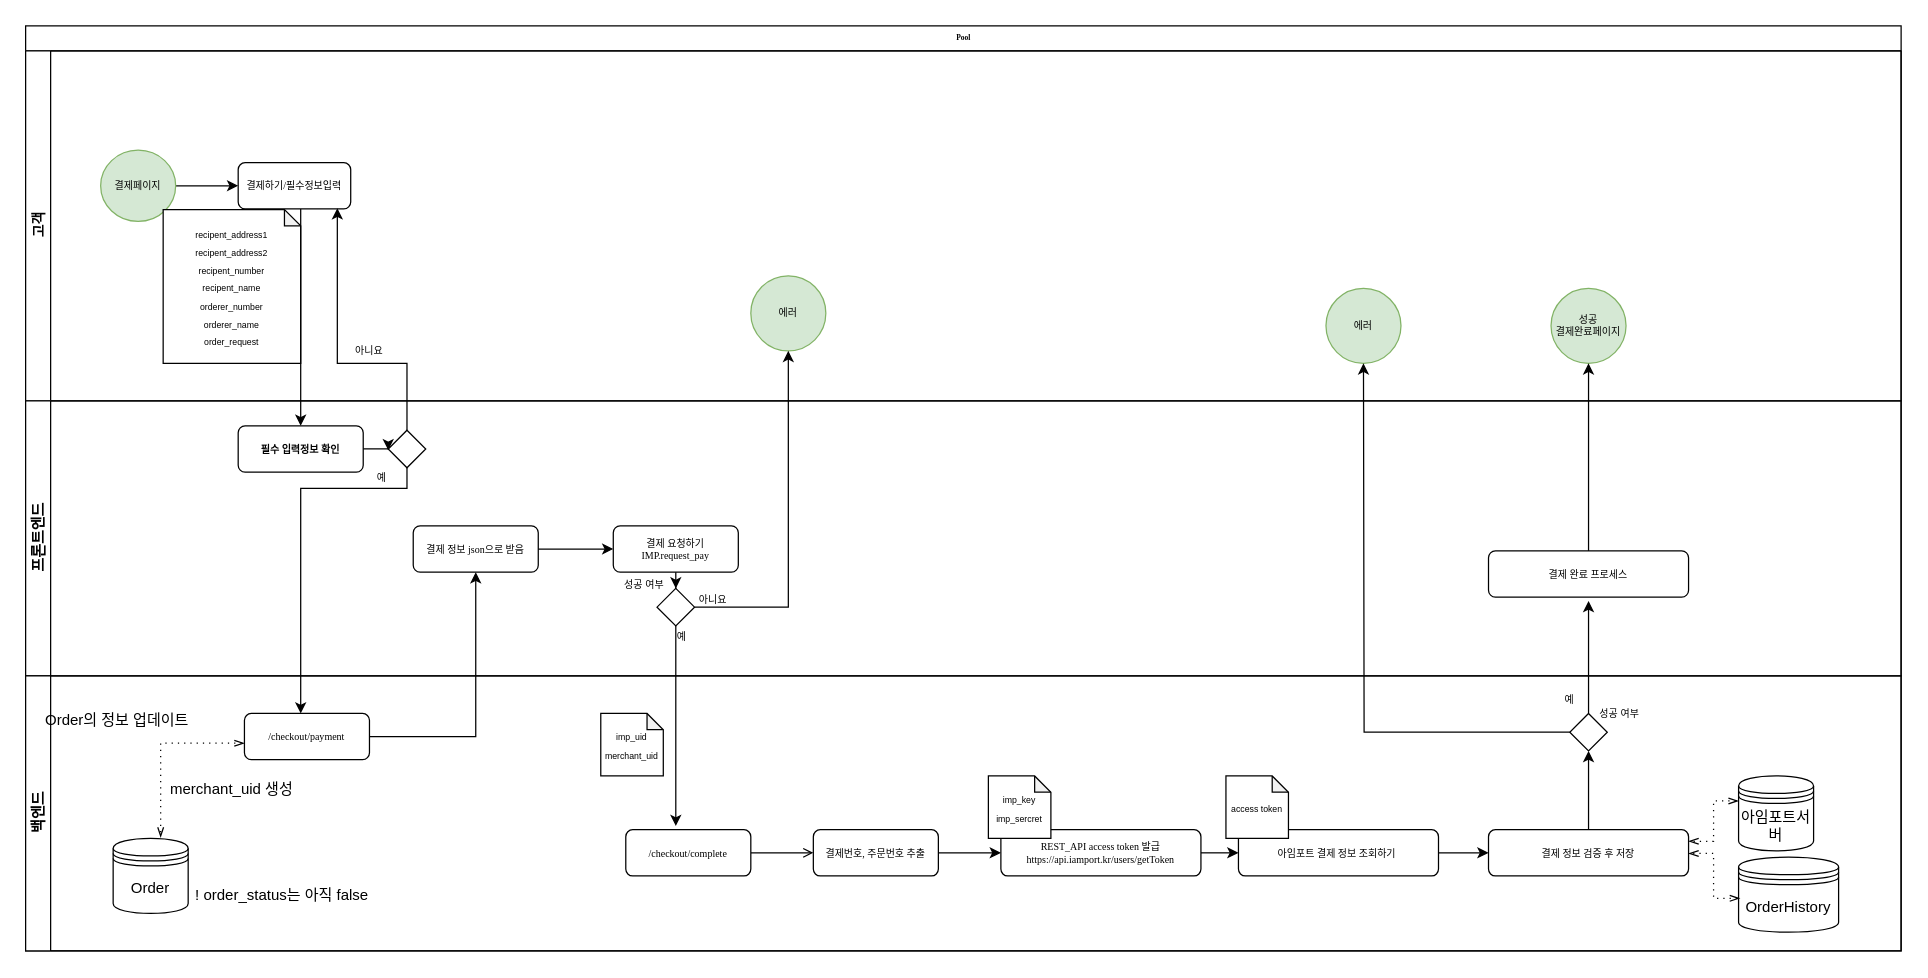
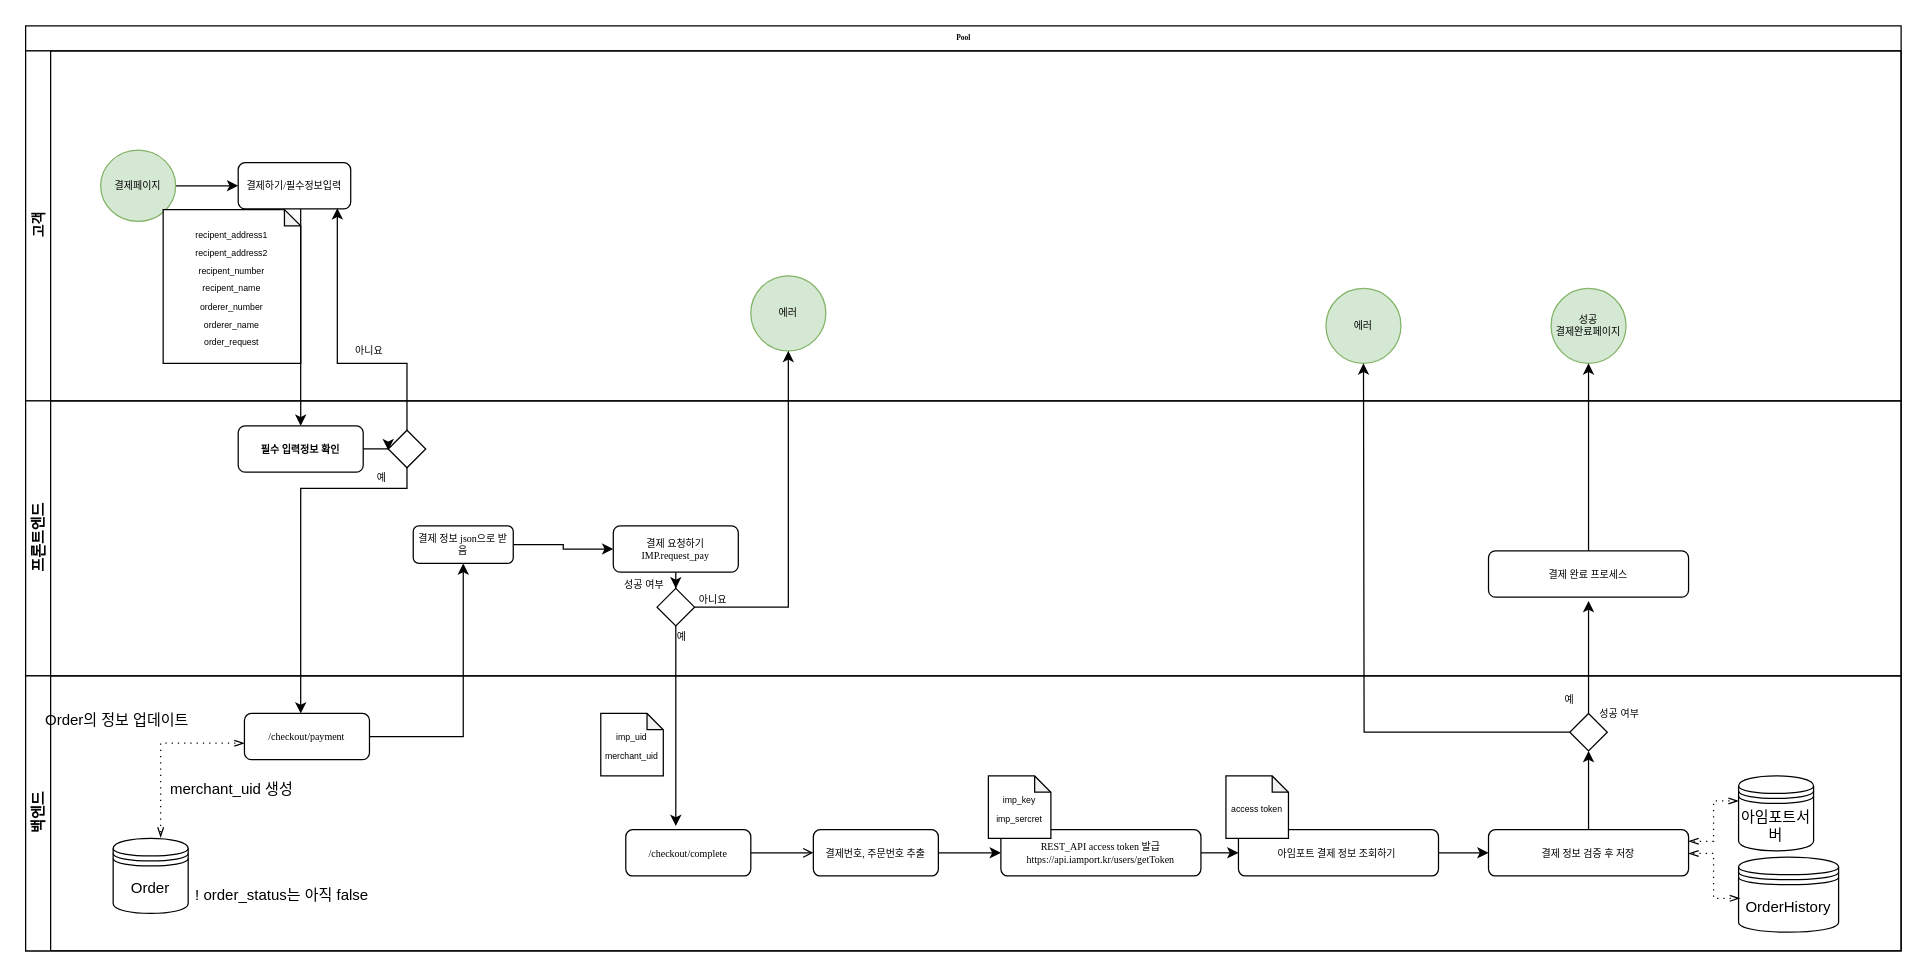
node "결제 정보 json으로 받음": size 125x46 -> 100x38
